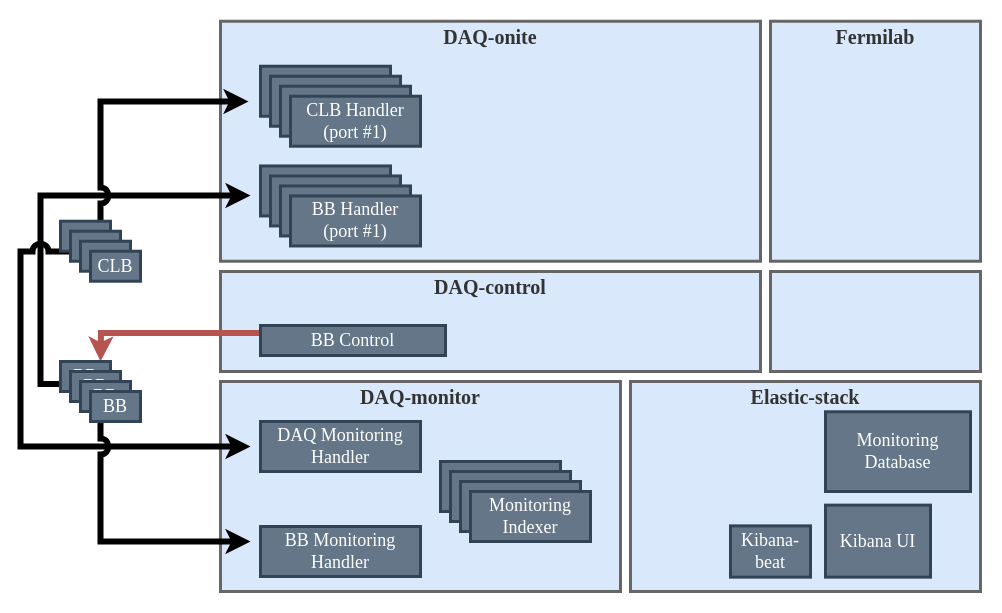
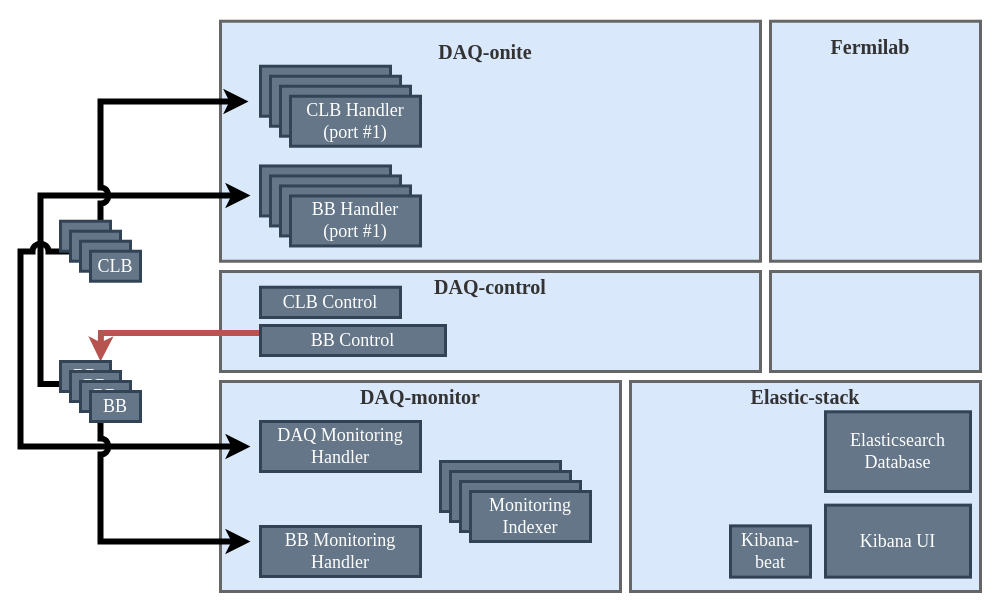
node "DAQ-onite": moved (491, 36) -> (486, 51)
node "Fermilab": moved (876, 36) -> (871, 46)
node "CLB Control": added
node "Monitoring Database": label "Monitoring Database" -> "Elasticsearch Database"
node "Kibana UI": size 105x72 -> 145x72
